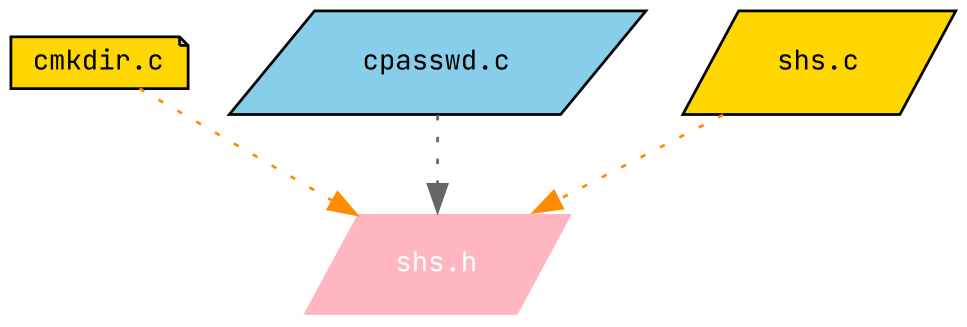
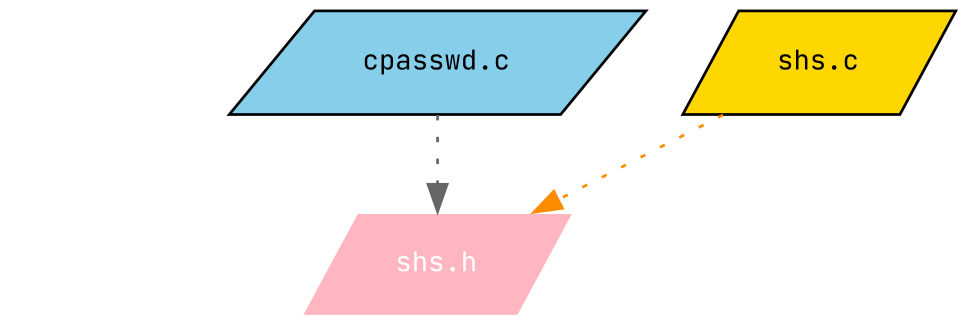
node "cmkdir.c": removed
